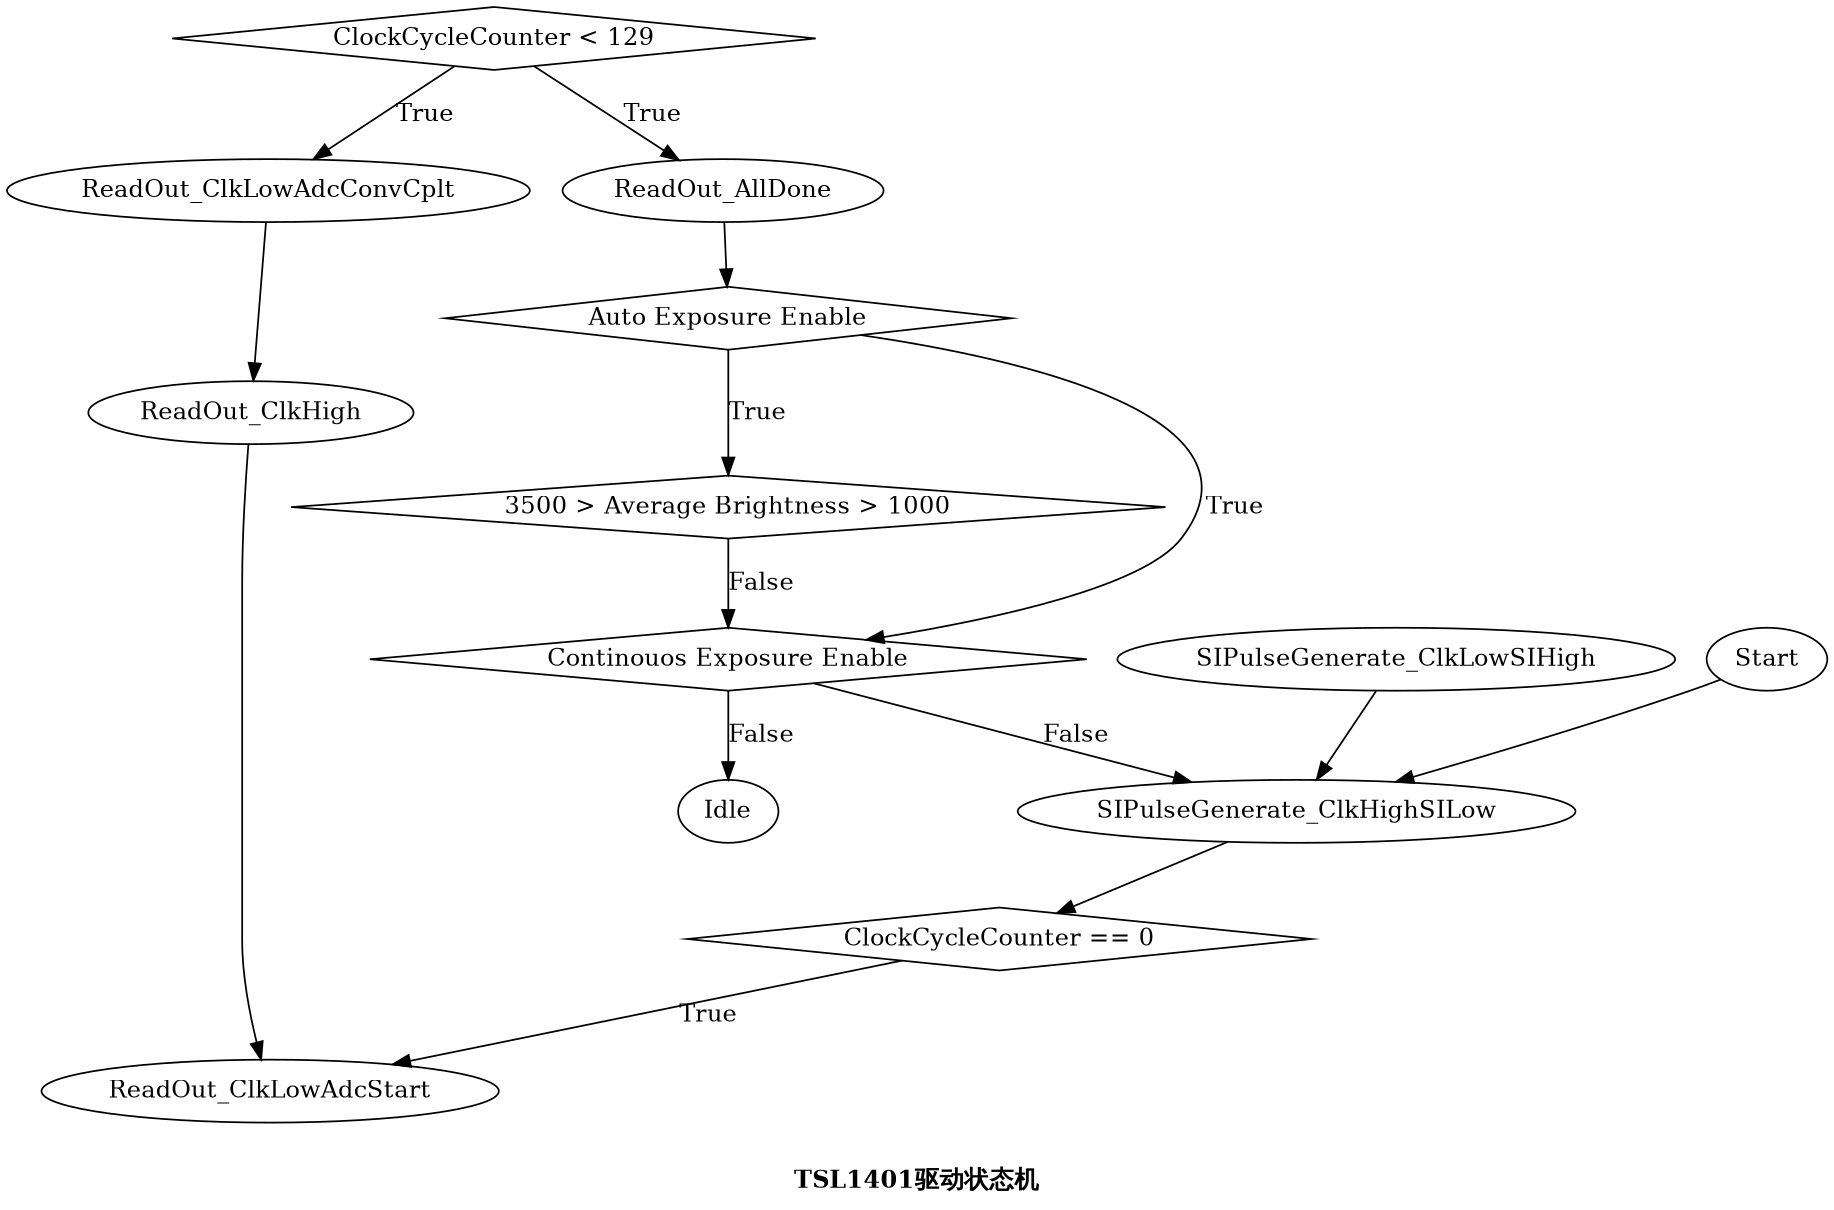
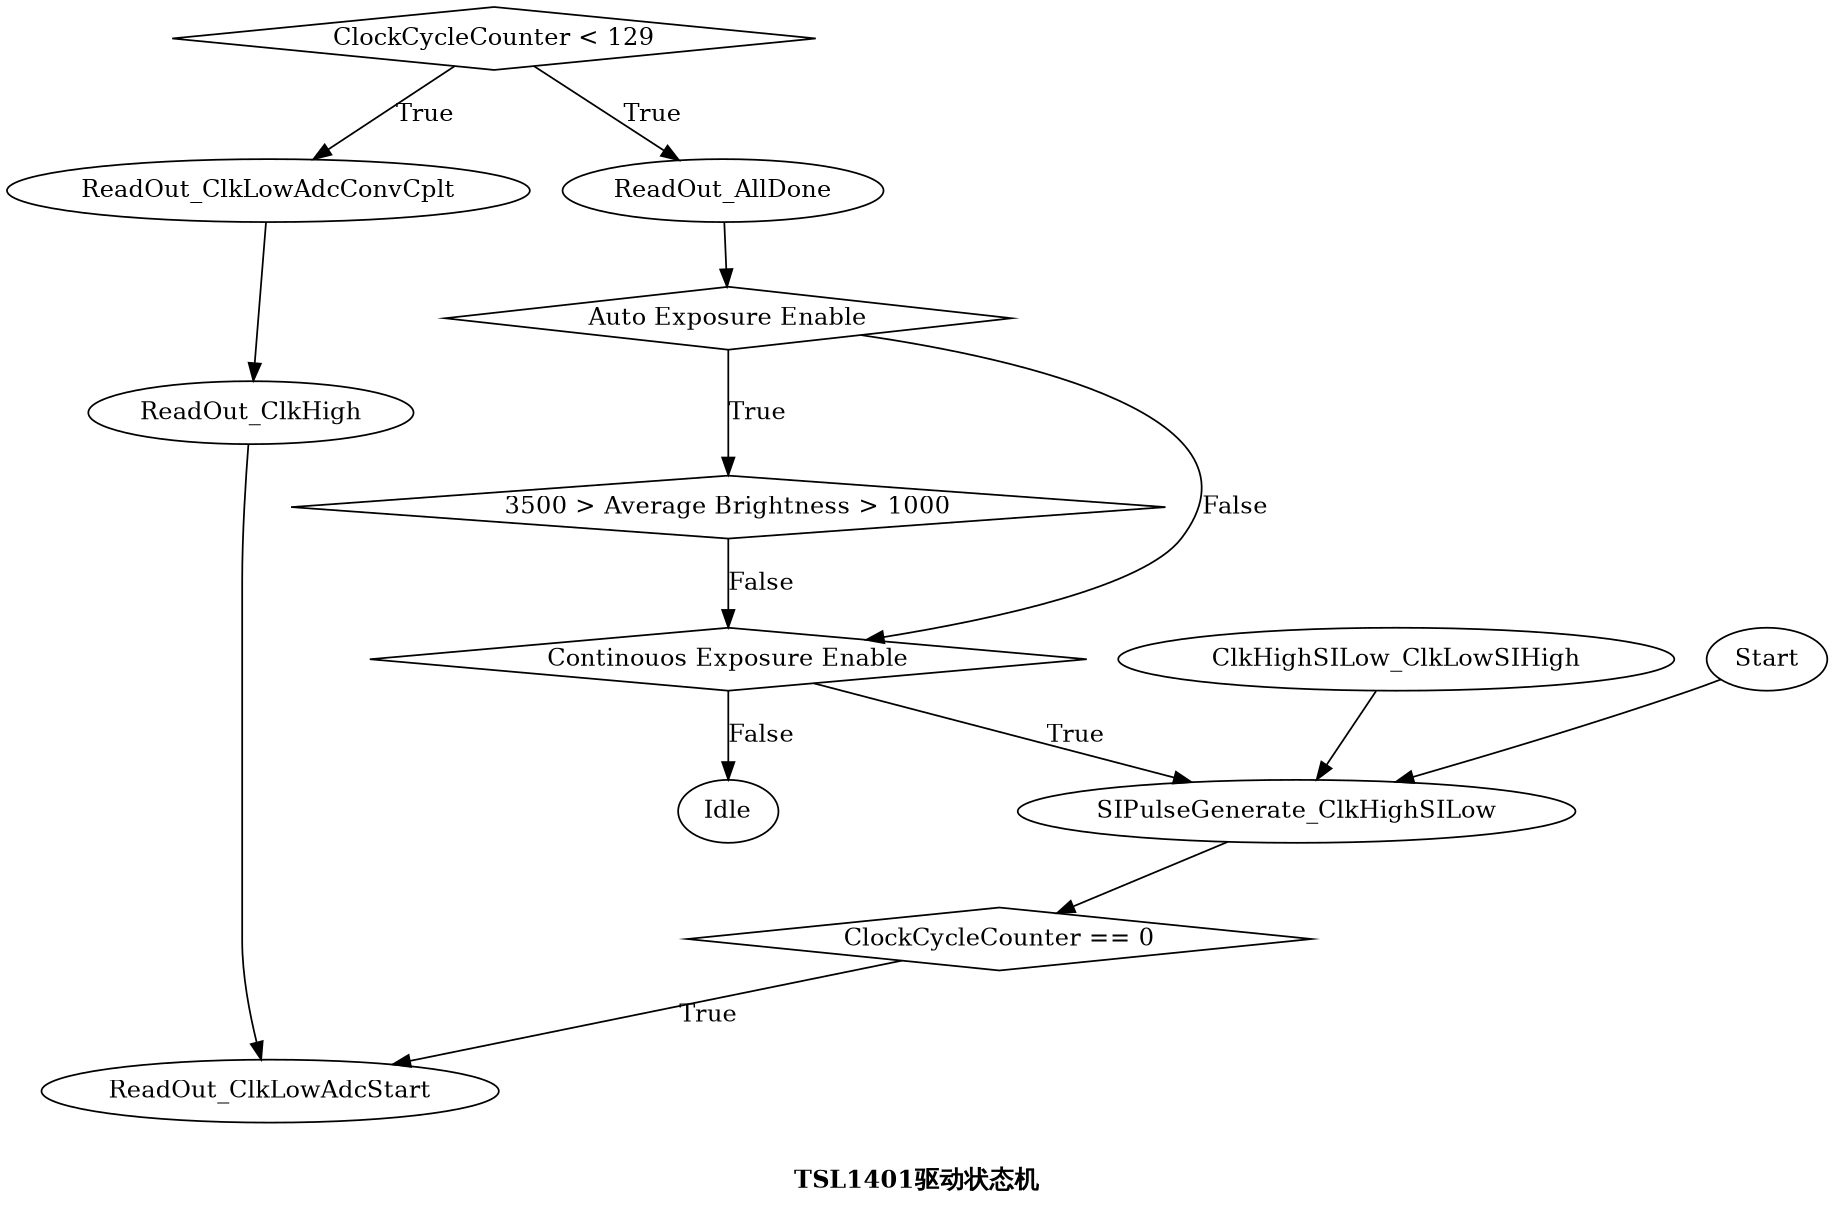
edge "Auto Exposure Enable" -> "Continouos Exposure Enable": label "True" -> "False"
node "SIPulseGenerate_ClkLowSIHigh": label "SIPulseGenerate_ClkLowSIHigh" -> "ClkHighSILow_ClkLowSIHigh"
edge "Continouos Exposure Enable" -> "SIPulseGenerate_ClkHighSILow": label "False" -> "True"
